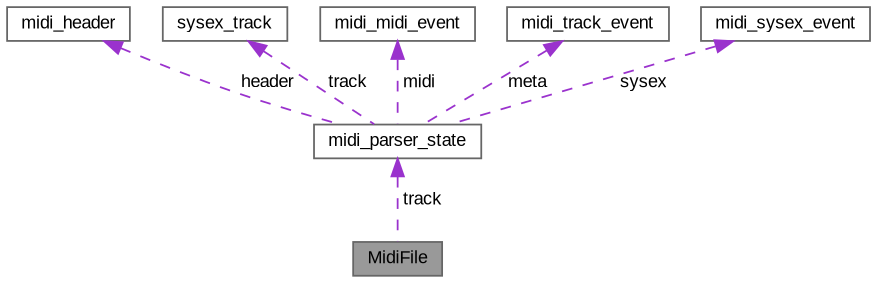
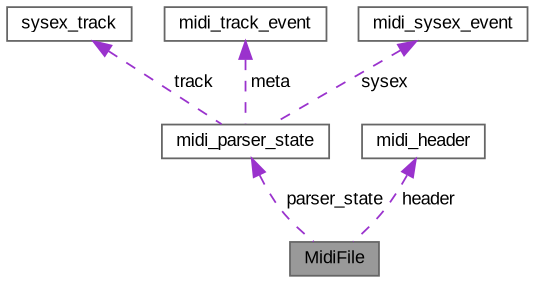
node "midi_midi_event": removed
edge "midi_parser_state" -> "midi_header": now "MidiFile" -> "midi_header"
edge "MidiFile" -> "midi_parser_state": label " track" -> " parser_state"
